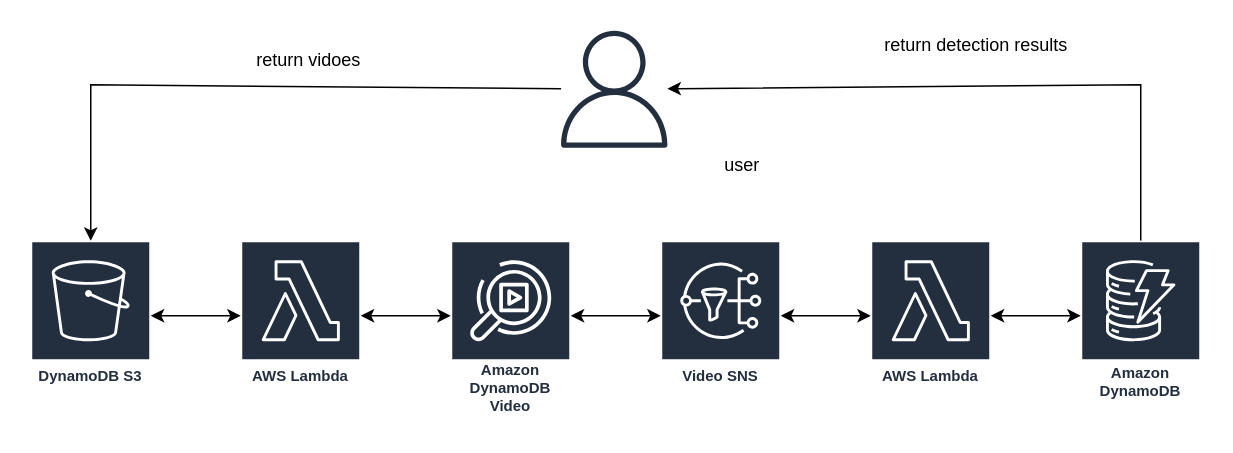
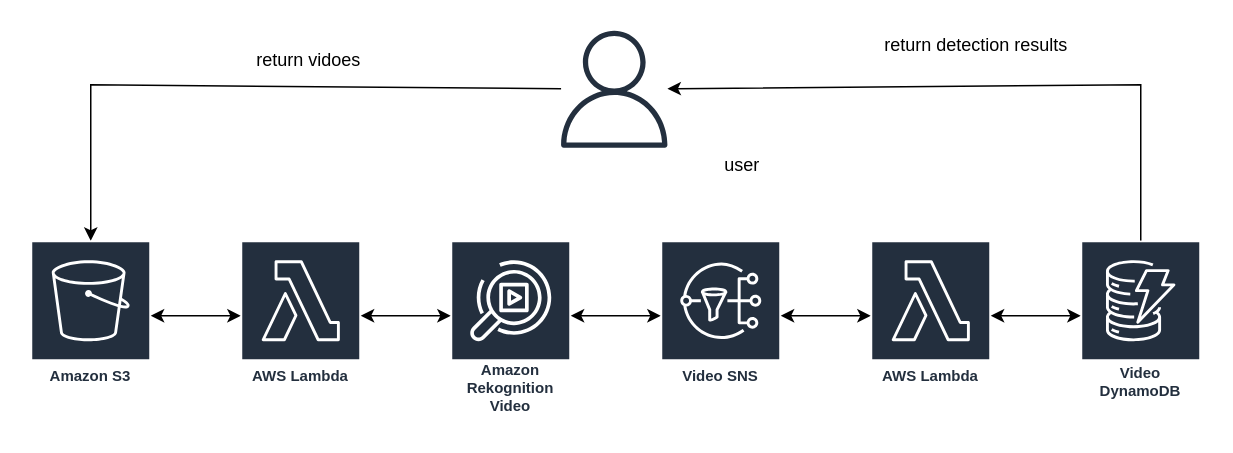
node "DynamoDB S3": label "DynamoDB S3" -> "Amazon S3"
node "Amazon DynamoDB": label "Amazon DynamoDB" -> "Video DynamoDB"
node "Amazon DynamoDB Video": label "Amazon DynamoDB Video" -> "Amazon Rekognition Video"
